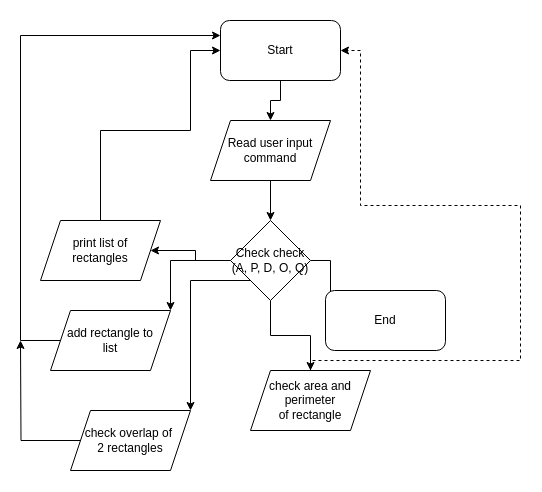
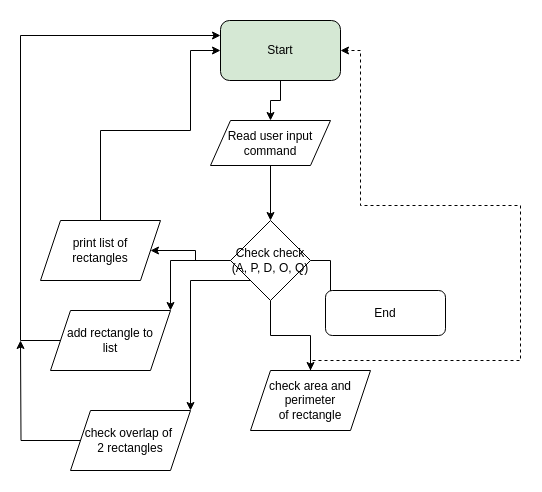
node "Start": fillcolor #ffffff -> #d5e8d4
node "Read user input command": size 120x60 -> 120x45
node "End": size 120x60 -> 120x45
